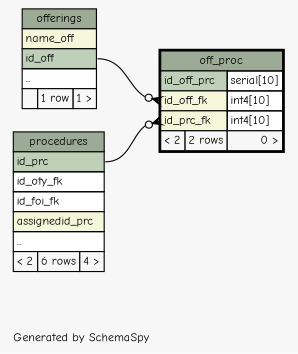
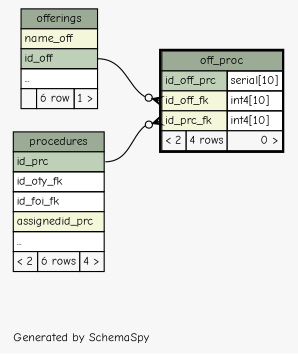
node "offerings": text "1 row" -> "6 row"
node "off_proc": text "2 rows" -> "4 rows"
